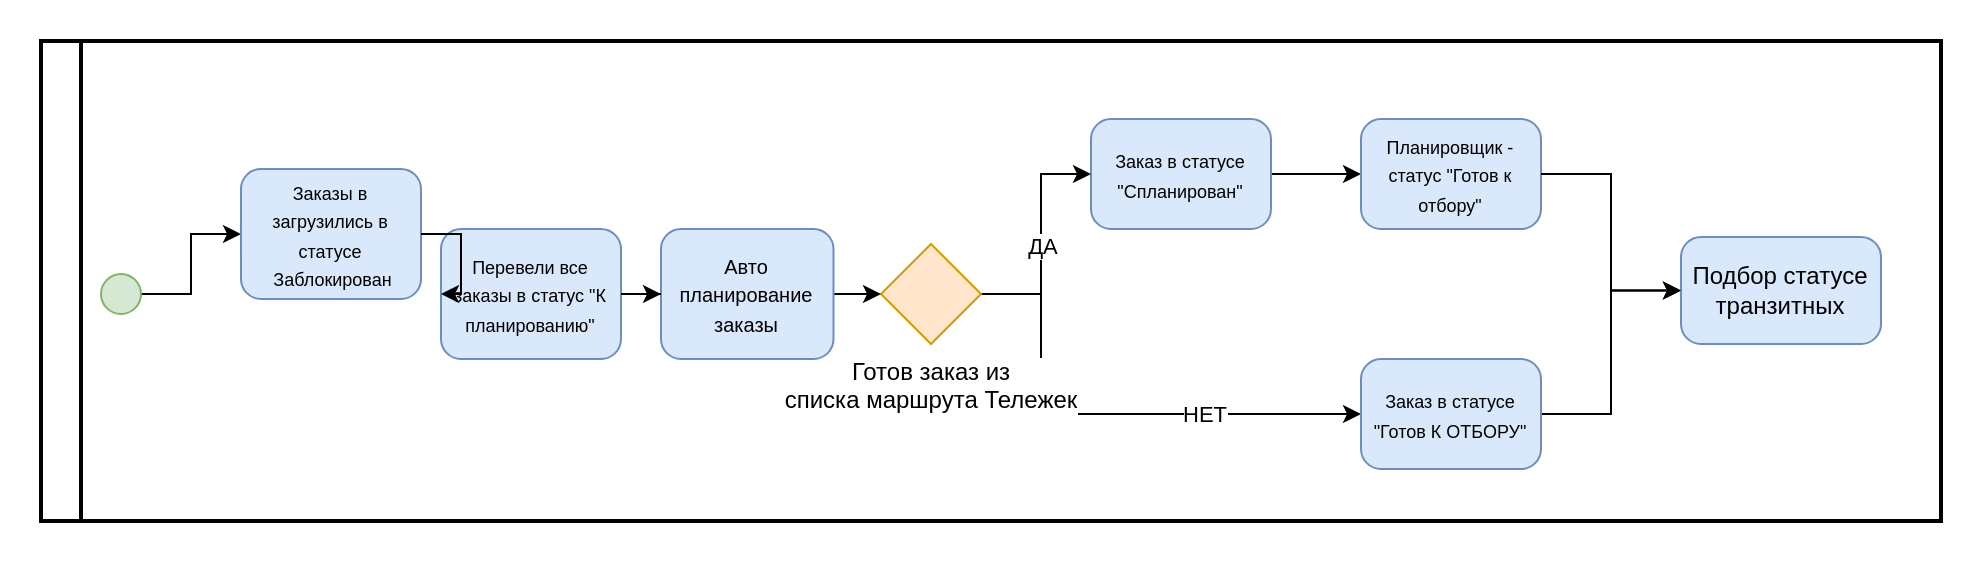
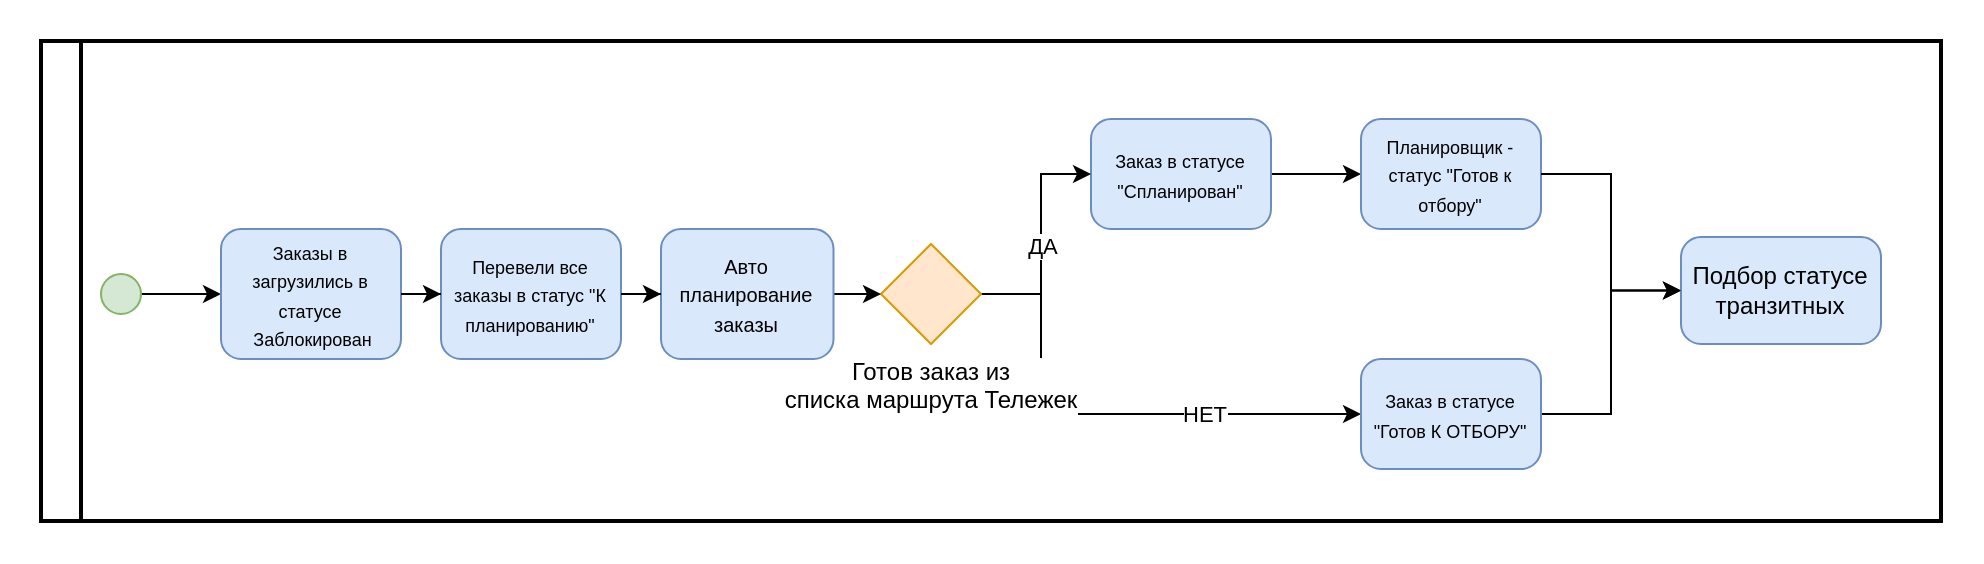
node "Заказы в загрузились в статусе Заблокирован": moved (331, 234) -> (311, 294)
